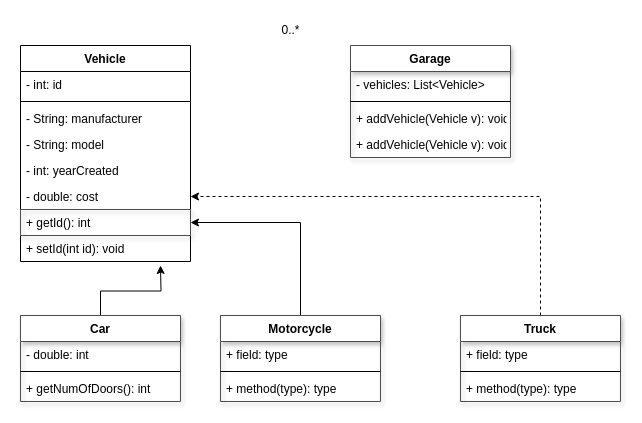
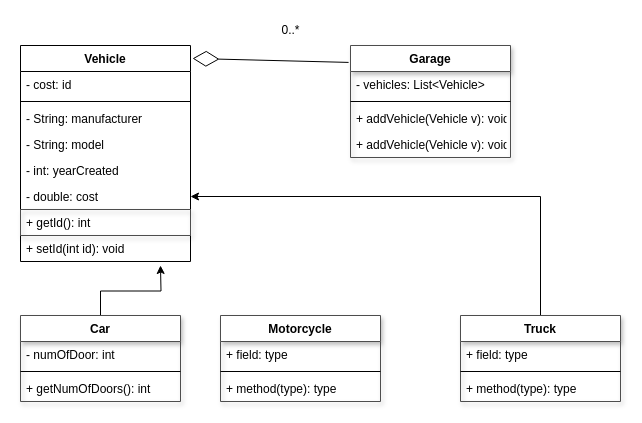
edge "Garage" -> "Vehicle": added
node "- int: id": label "- int: id" -> "- cost: id"
edge "Truck" -> "- double: cost": style dashed -> solid
edge "Motorcycle" -> "+ getId(): int": removed
node "- double: int": label "- double: int" -> "- numOfDoor: int"
